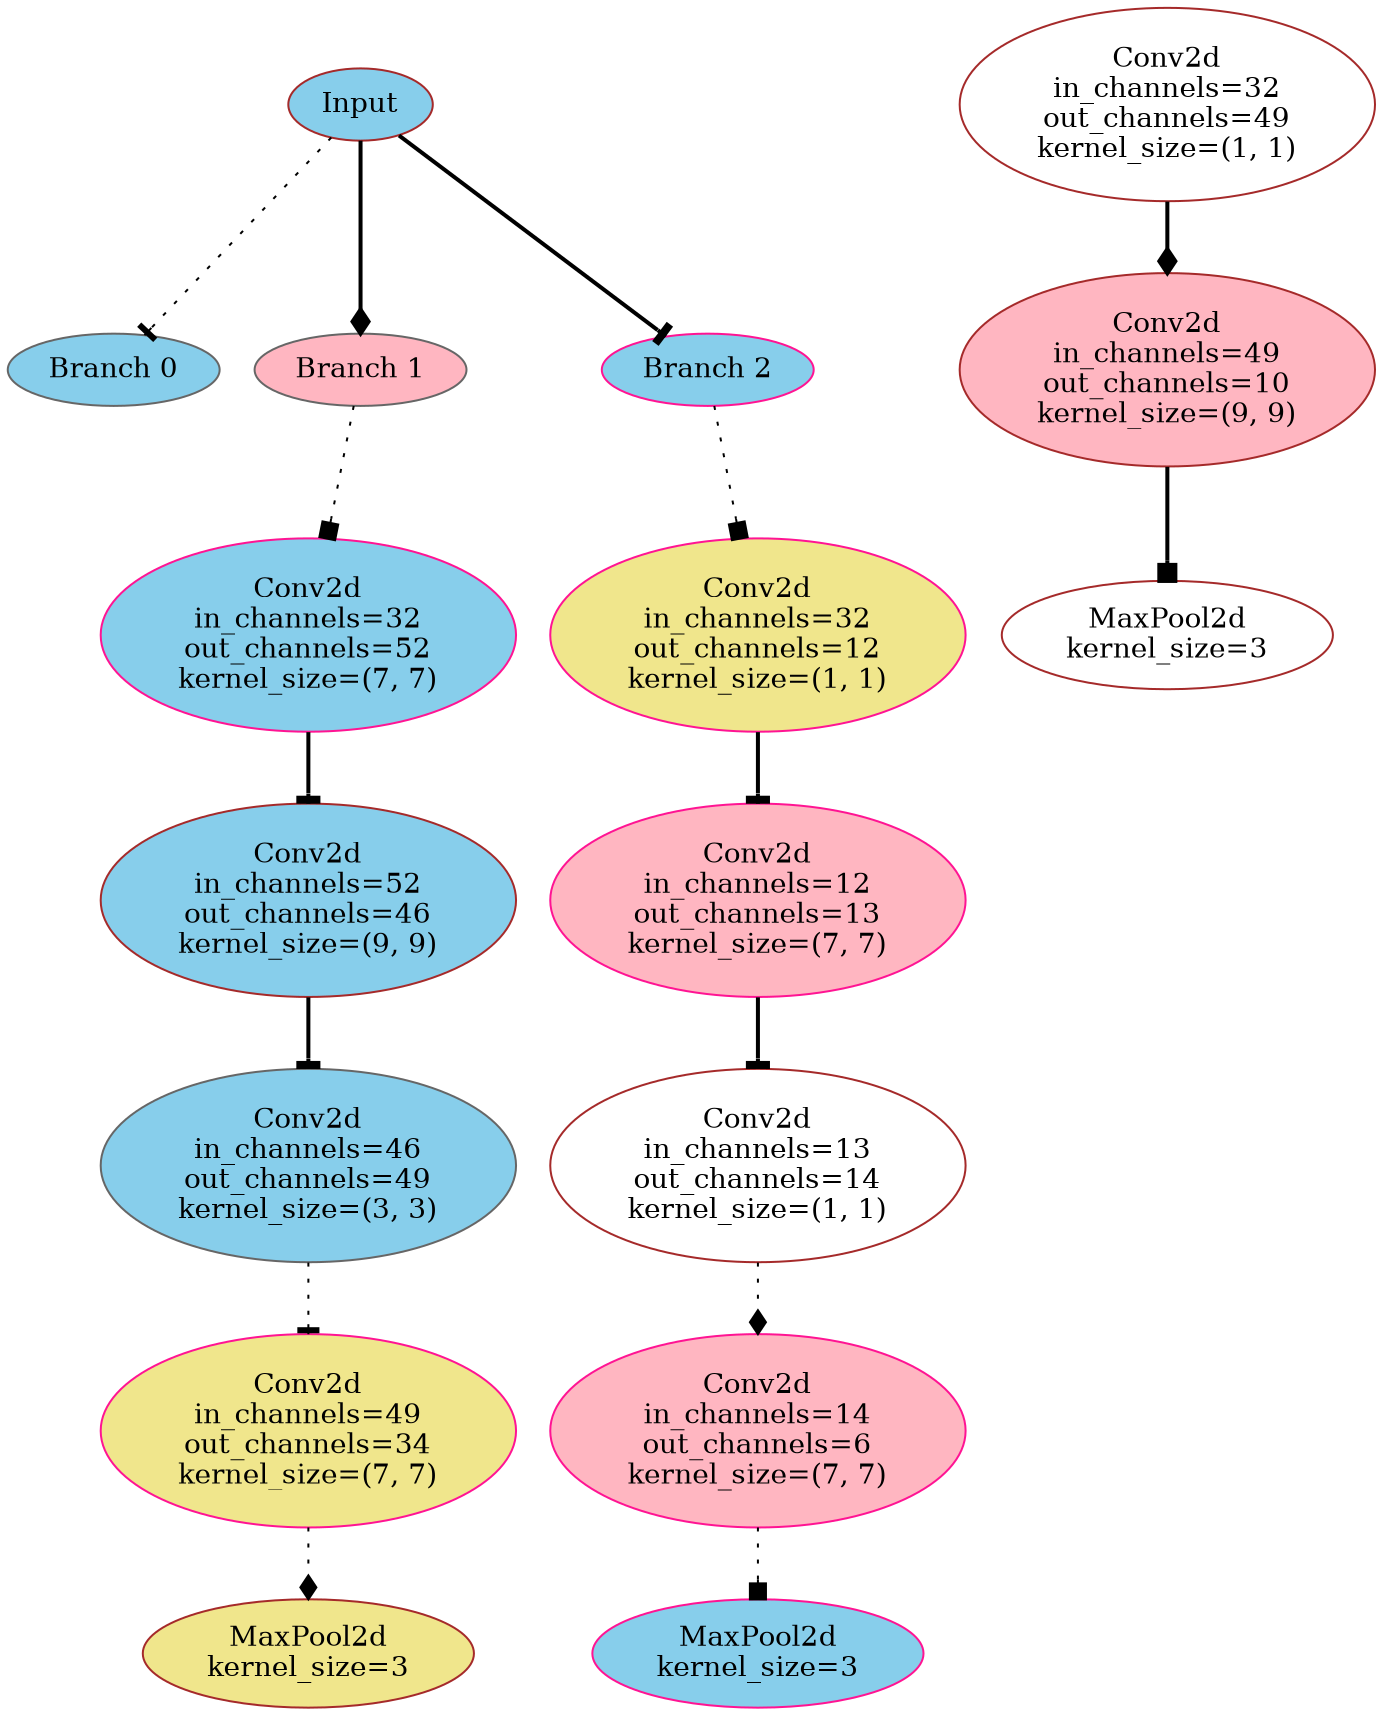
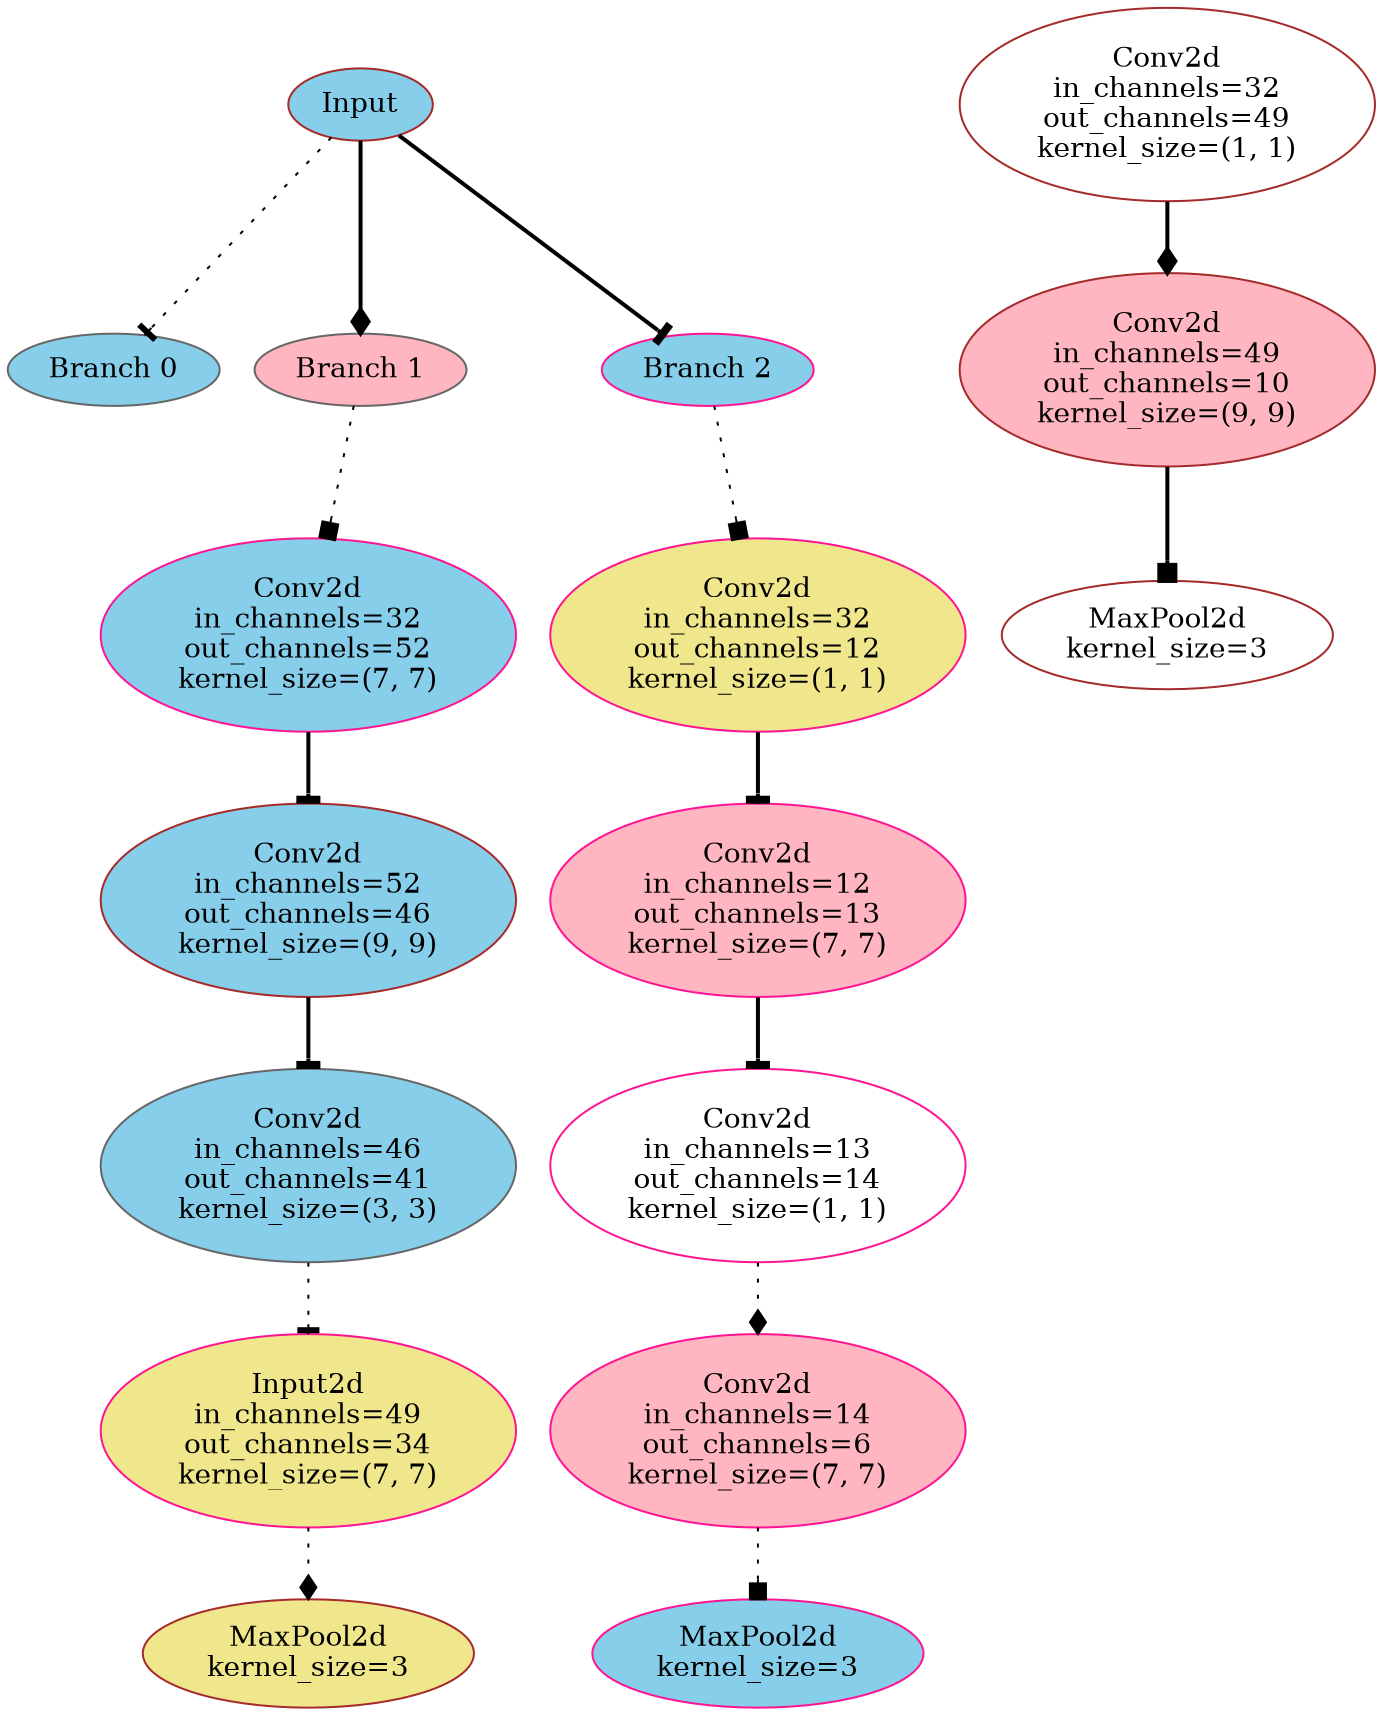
node "Conv2d in_channels=46 out_channels=49 kernel_size=(3, 3)": label "Conv2d in_channels=46 out_channels=49 kernel_size=(3, 3)" -> "Conv2d in_channels=46 out_channels=41 kernel_size=(3, 3)"
node "Conv2d in_channels=13 out_channels=14 kernel_size=(1, 1)": color brown -> deeppink
node "Conv2d in_channels=49 out_channels=34 kernel_size=(7, 7)": label "Conv2d in_channels=49 out_channels=34 kernel_size=(7, 7)" -> "Input2d in_channels=49 out_channels=34 kernel_size=(7, 7)"
